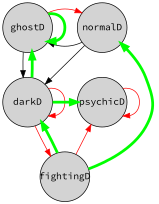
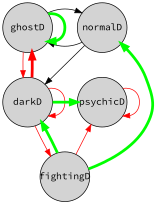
edge "ghostD" -> "normalD": color red -> black
edge "ghostD" -> "darkD": color black -> red
edge "darkD" -> "ghostD": color green -> red
